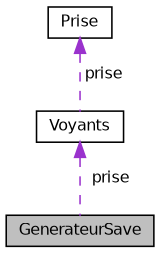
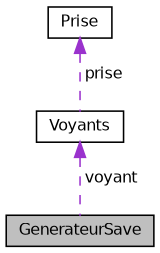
edge "GenerateurSave" -> "Voyants": label " prise" -> " voyant"
